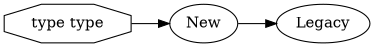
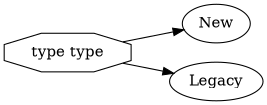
edge "New" -> "Legacy": now "type type" -> "Legacy"
